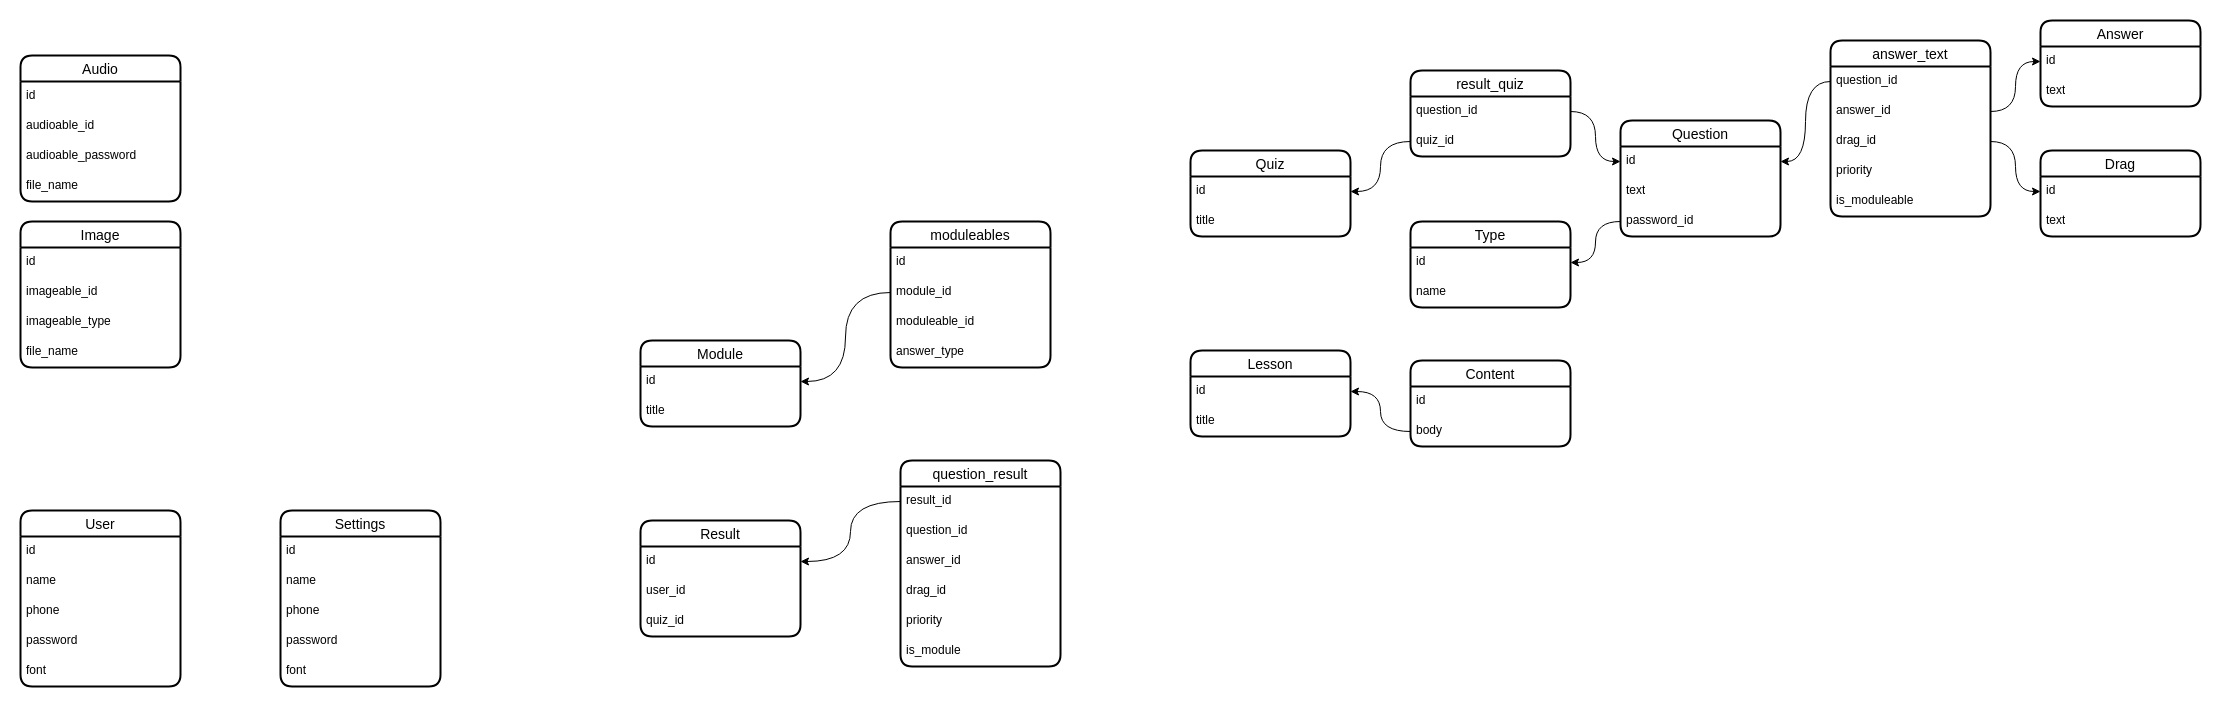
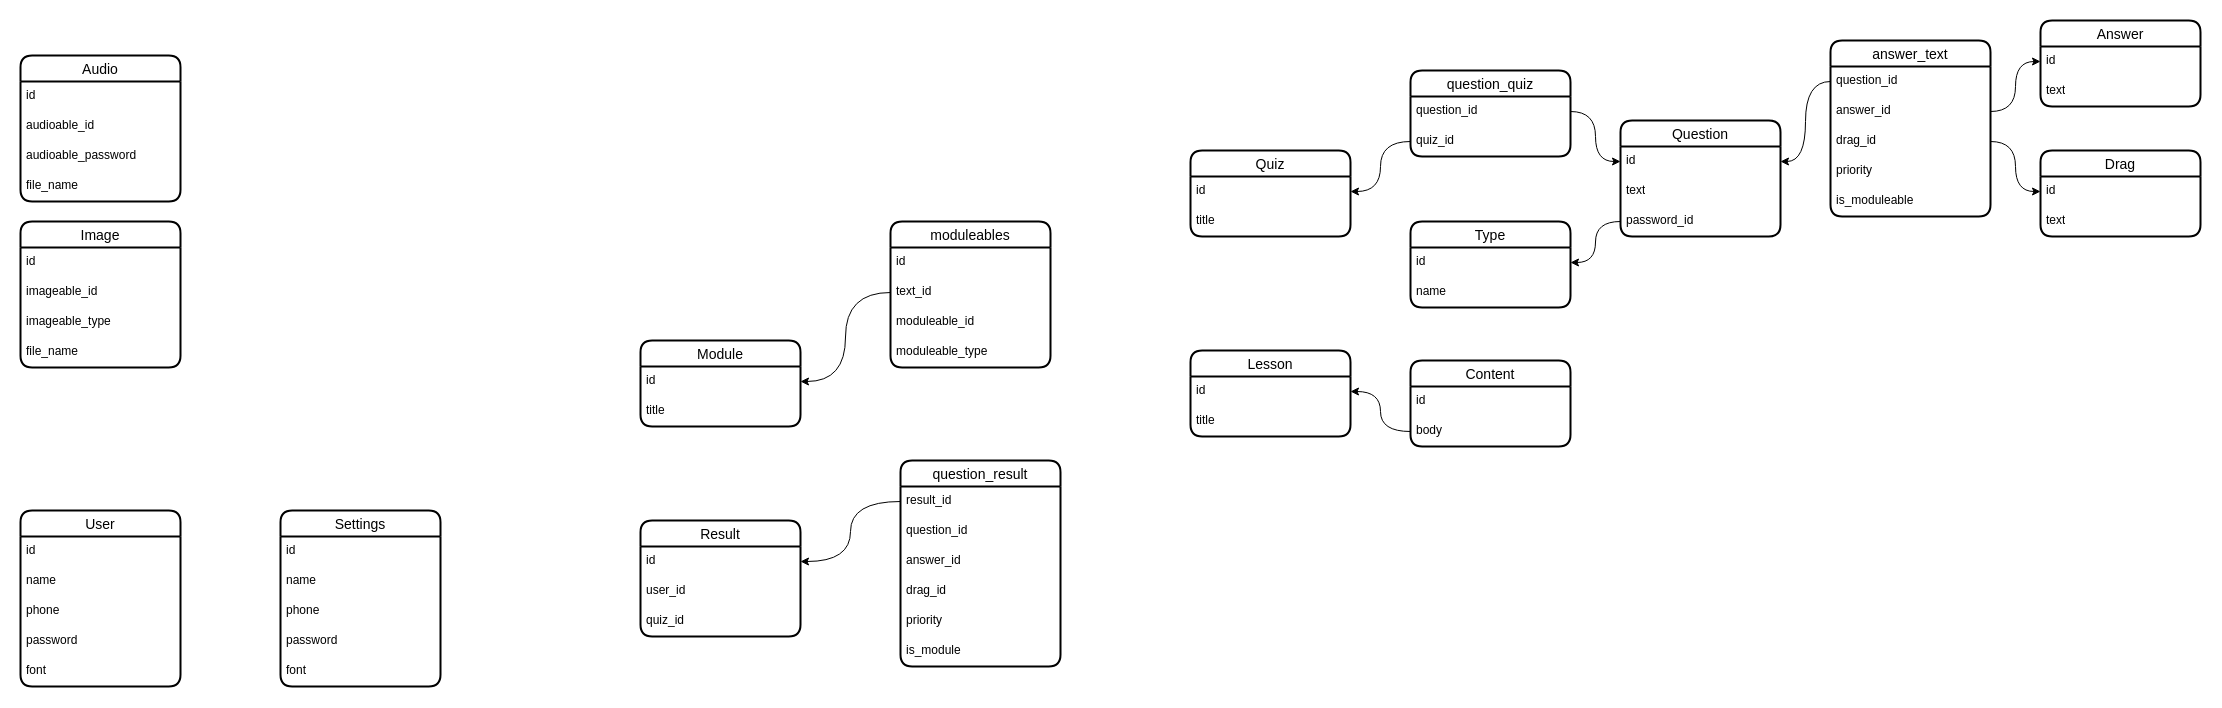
node "result_quiz": label "result_quiz" -> "question_quiz"
node "module_id": label "module_id" -> "text_id"
node "answer_type": label "answer_type" -> "moduleable_type"
